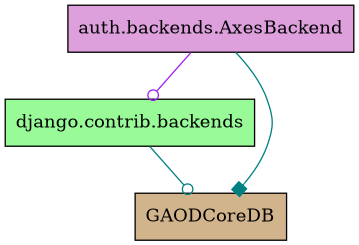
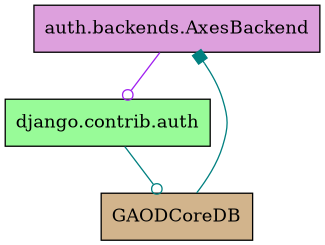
edge "auth.backends.AxesBackend" -> "GAODCoreDB": reversed
node "django.contrib.backends": label "django.contrib.backends" -> "django.contrib.auth"
